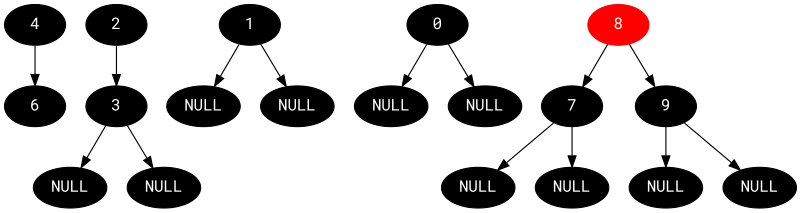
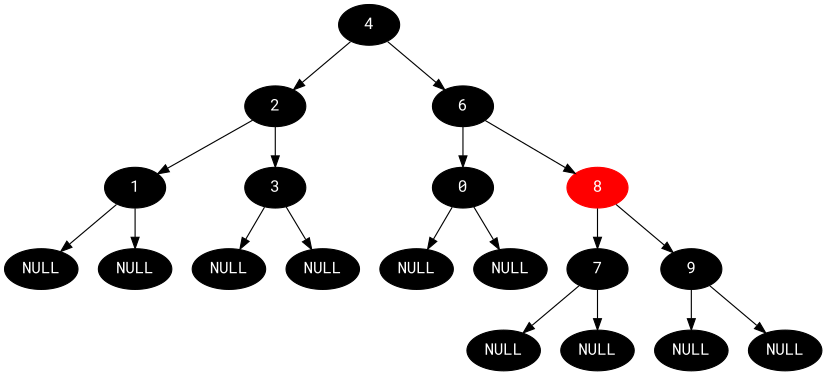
edge "4" -> "2": added
edge "6" -> "0": added
edge "2" -> "1": added
edge "6" -> "8": added
